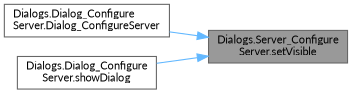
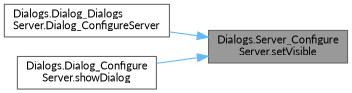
node "Dialogs.Dialog_Configure Server.Dialog_ConfigureServer": label "Dialogs.Dialog_Configure Server.Dialog_ConfigureServer" -> "Dialogs.Dialog_Dialogs Server.Dialog_ConfigureServer"
